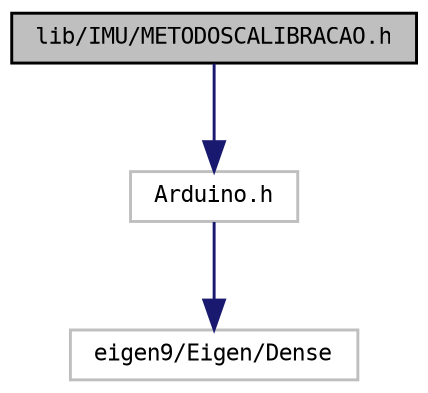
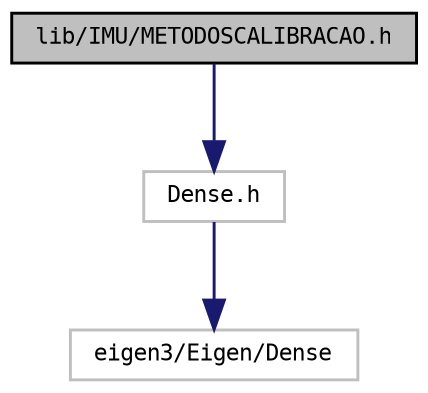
node "Arduino.h": label "Arduino.h" -> "Dense.h"
node "eigen9/Eigen/Dense": label "eigen9/Eigen/Dense" -> "eigen3/Eigen/Dense"
